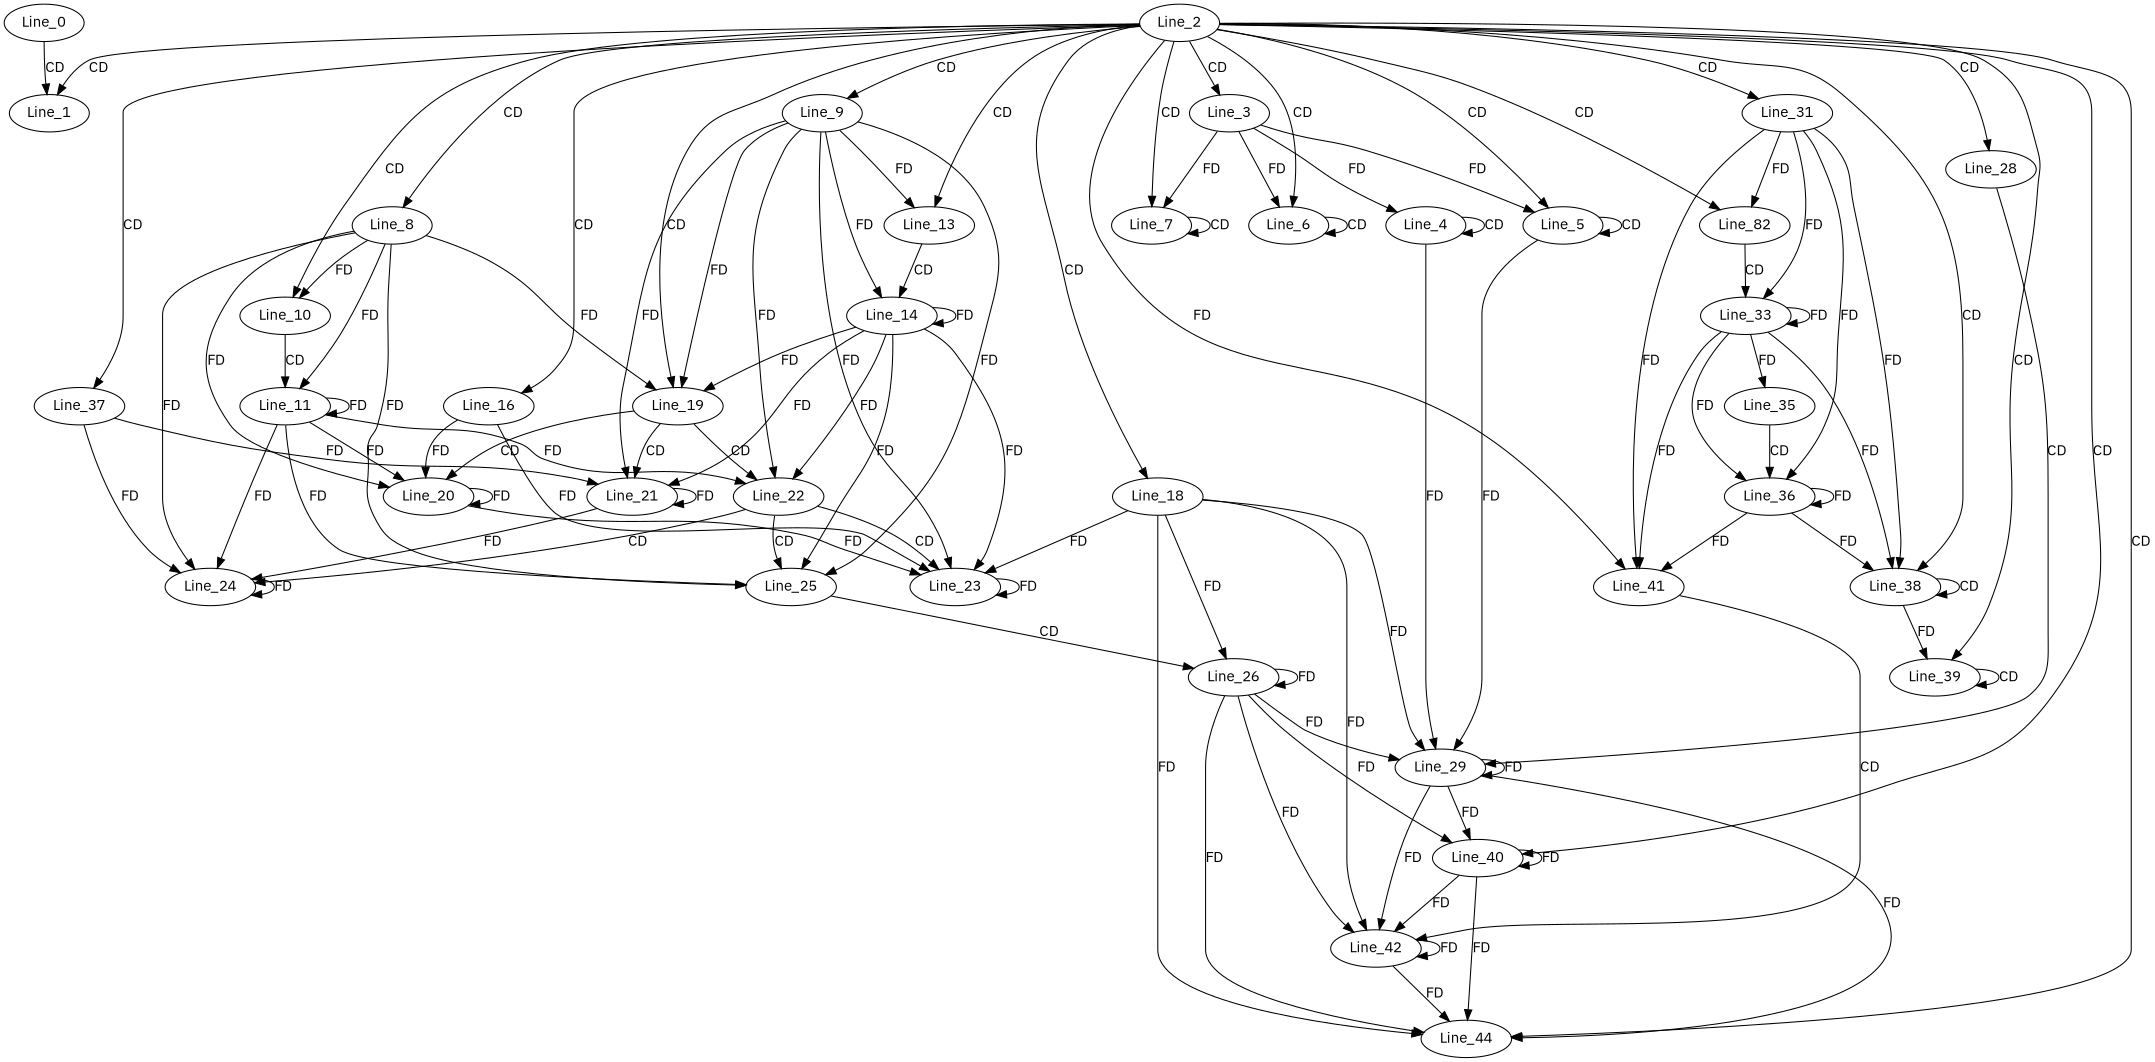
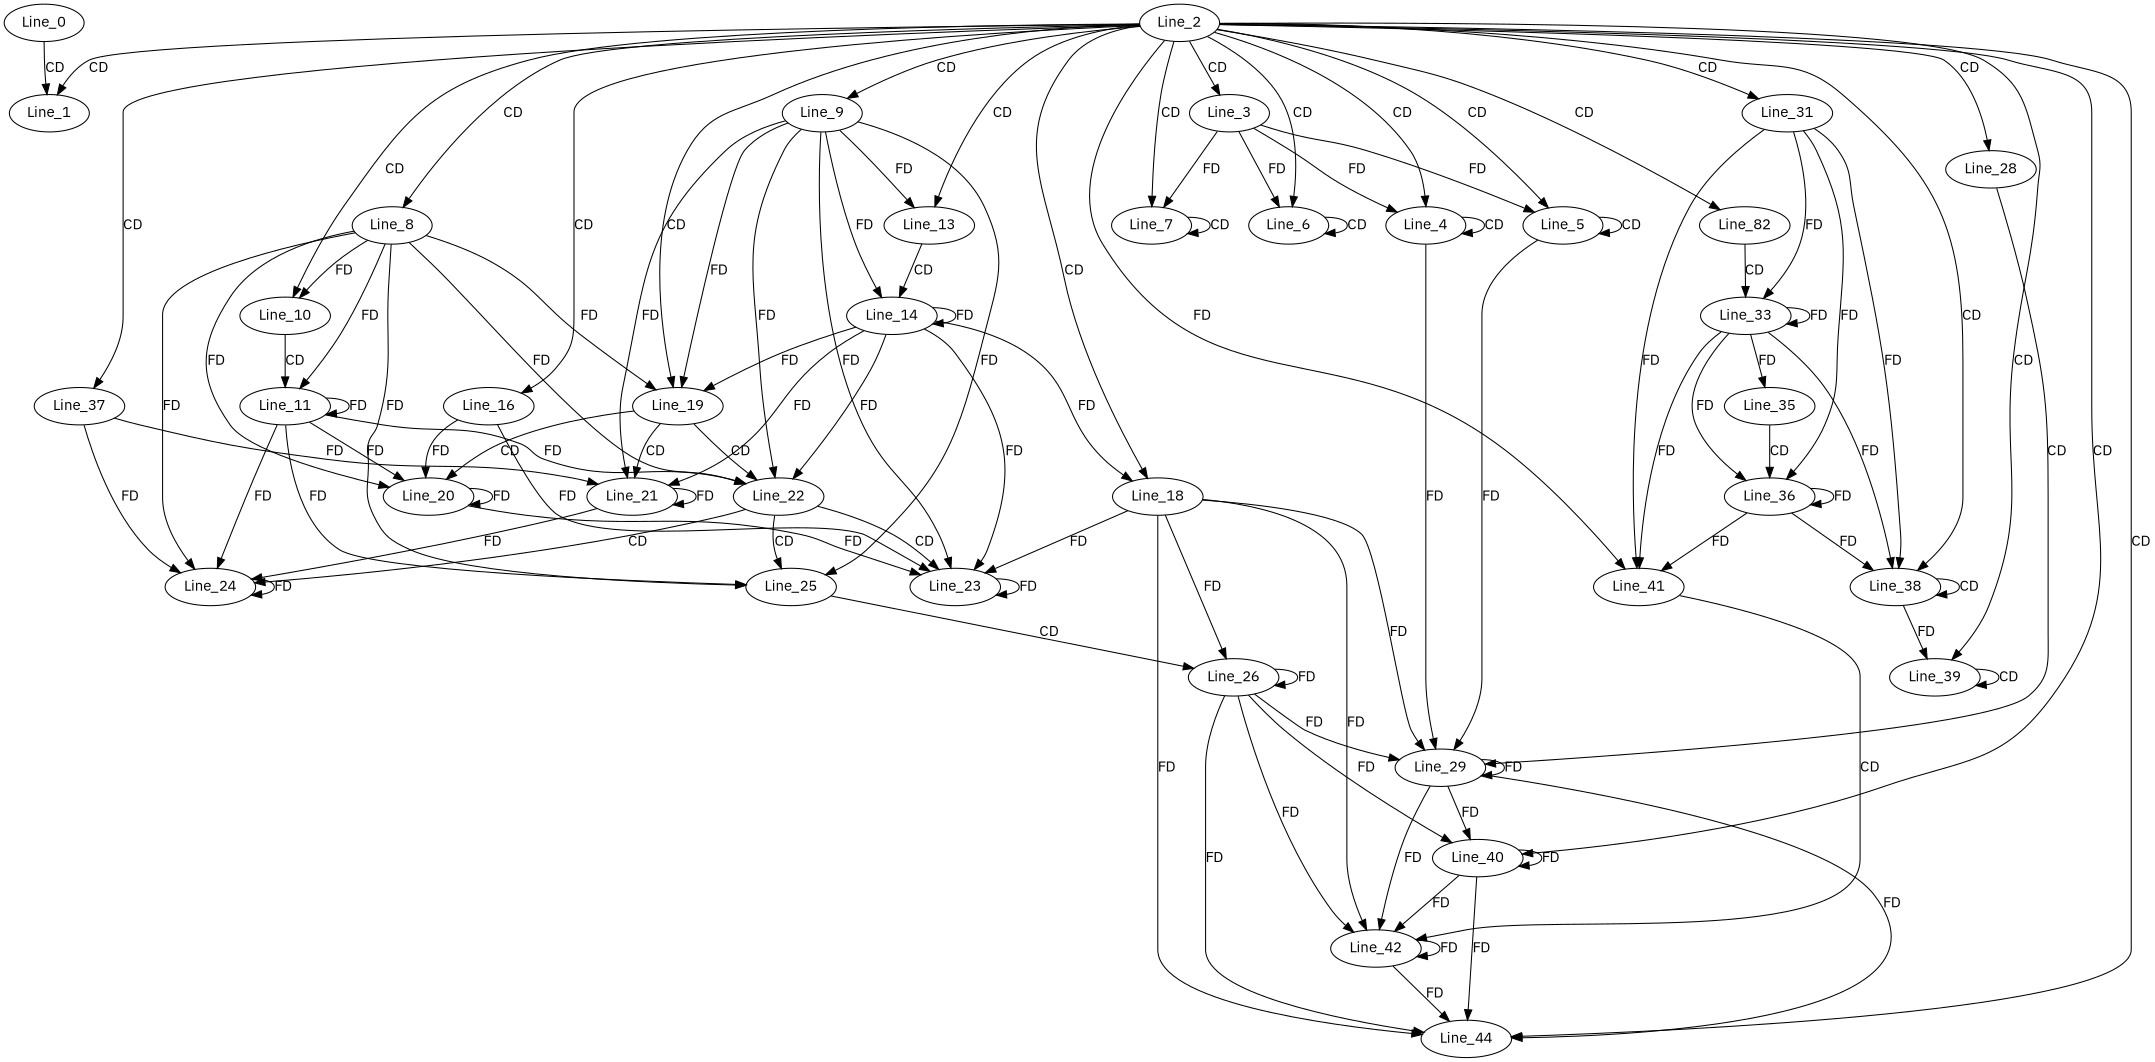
edge "Line_2" -> "Line_4": added, label "CD"
edge "Line_31" -> "Line_82": removed, label "FD"
edge "Line_8" -> "Line_22": added, label "FD"
edge "Line_14" -> "Line_25": now "Line_14" -> "Line_18"
